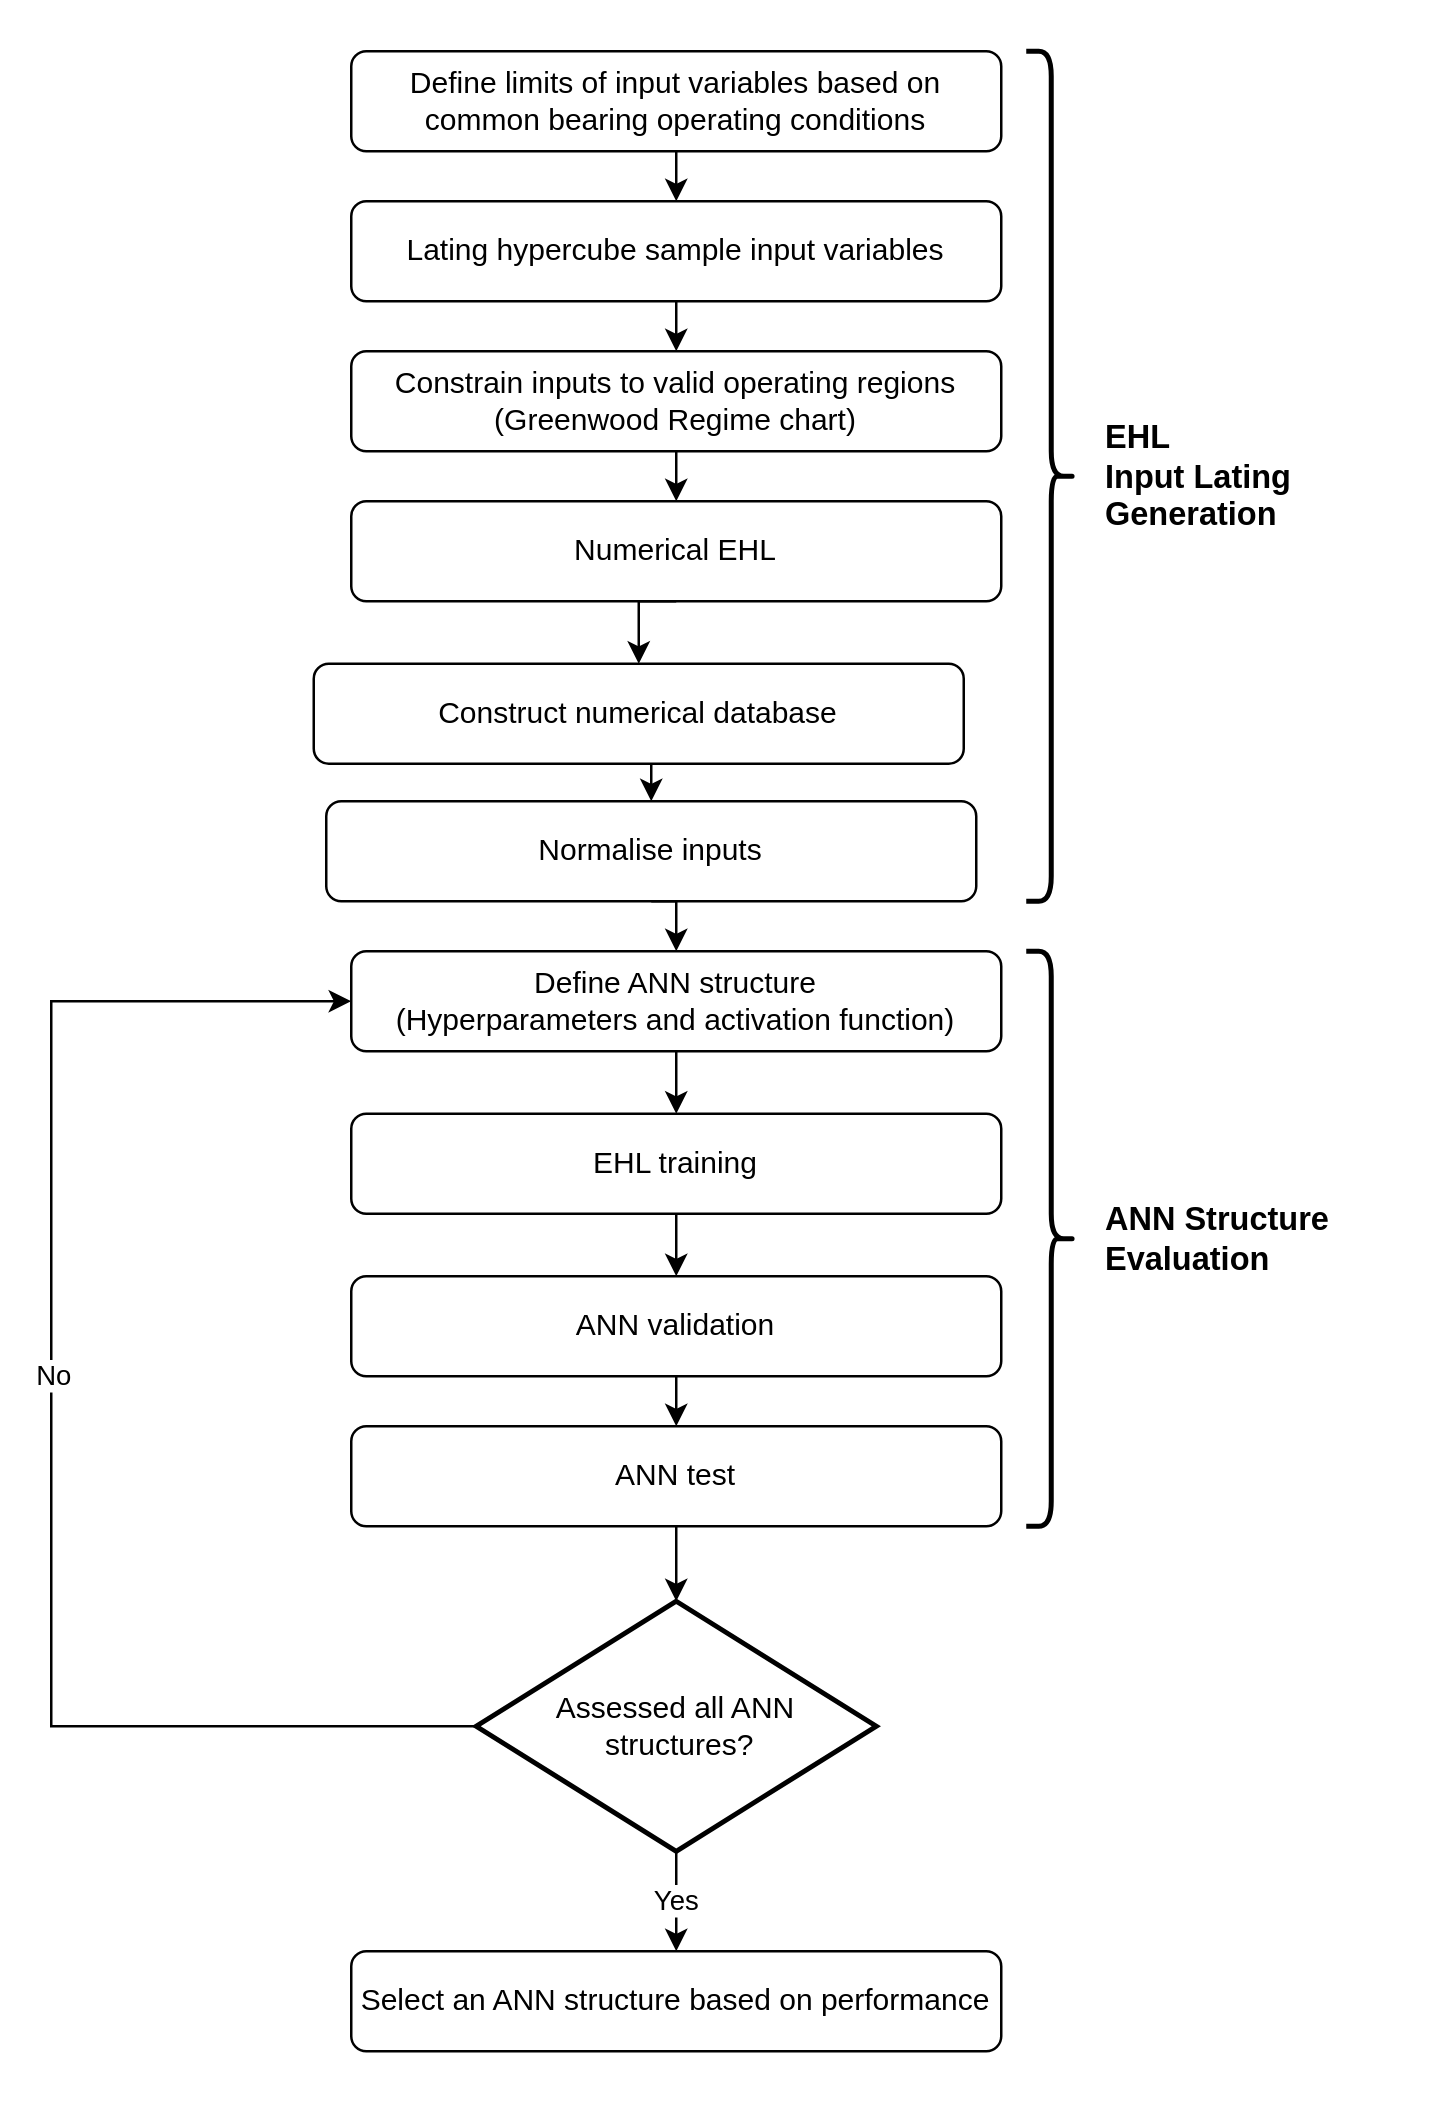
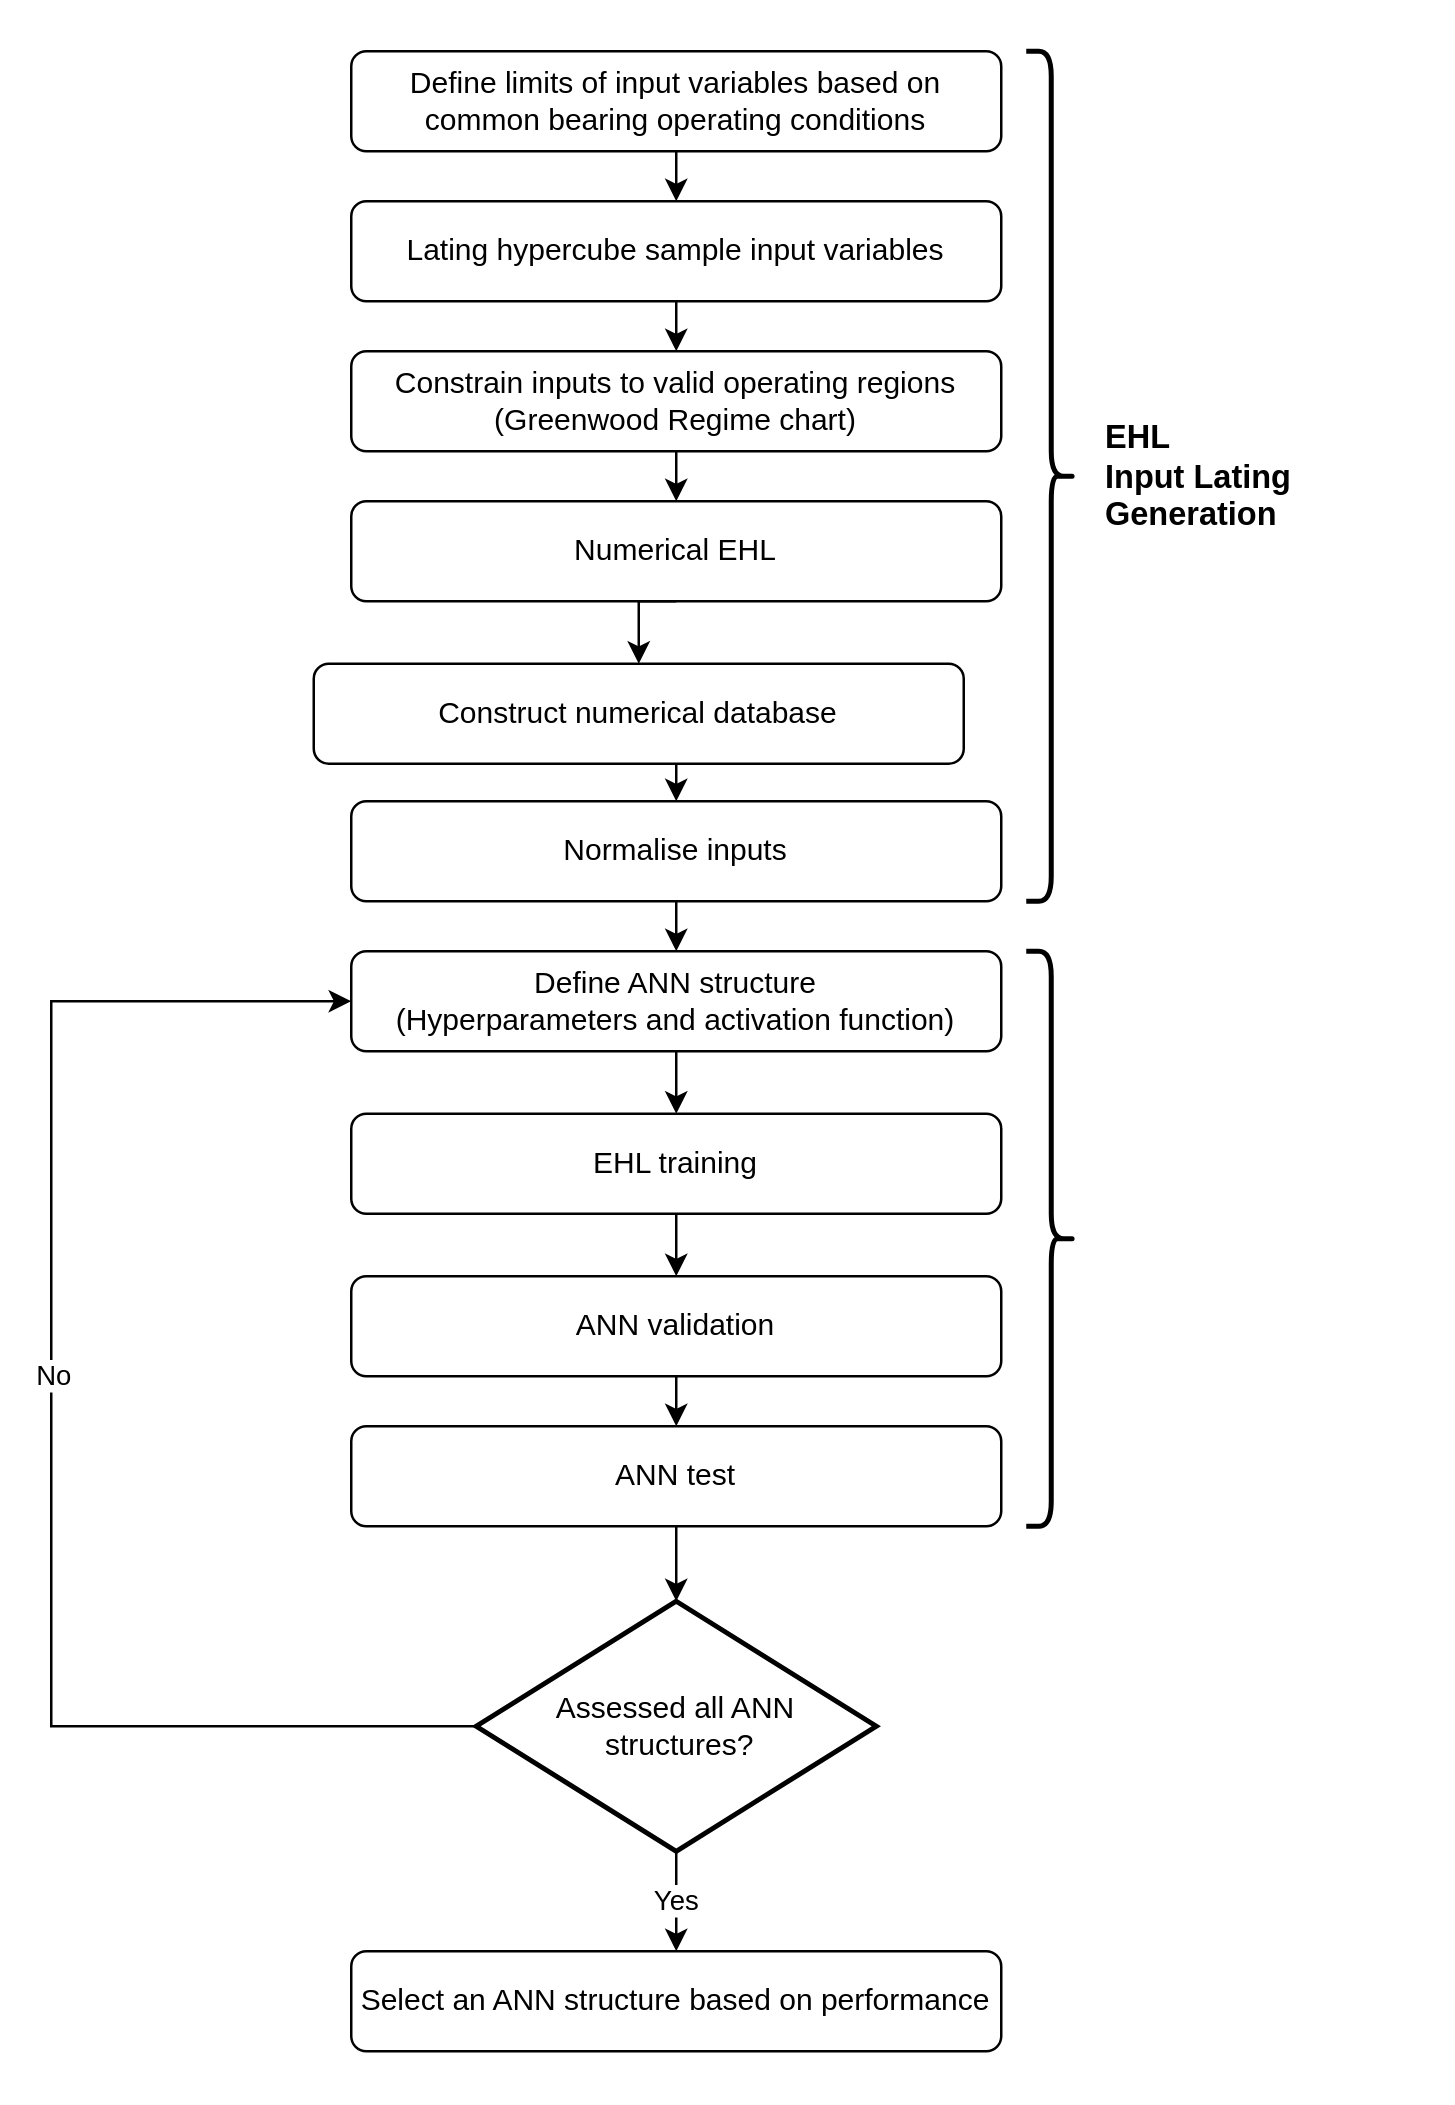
node "Normalise inputs": moved (651, 851) -> (676, 851)
node "ANN Structure Evaluation": removed
